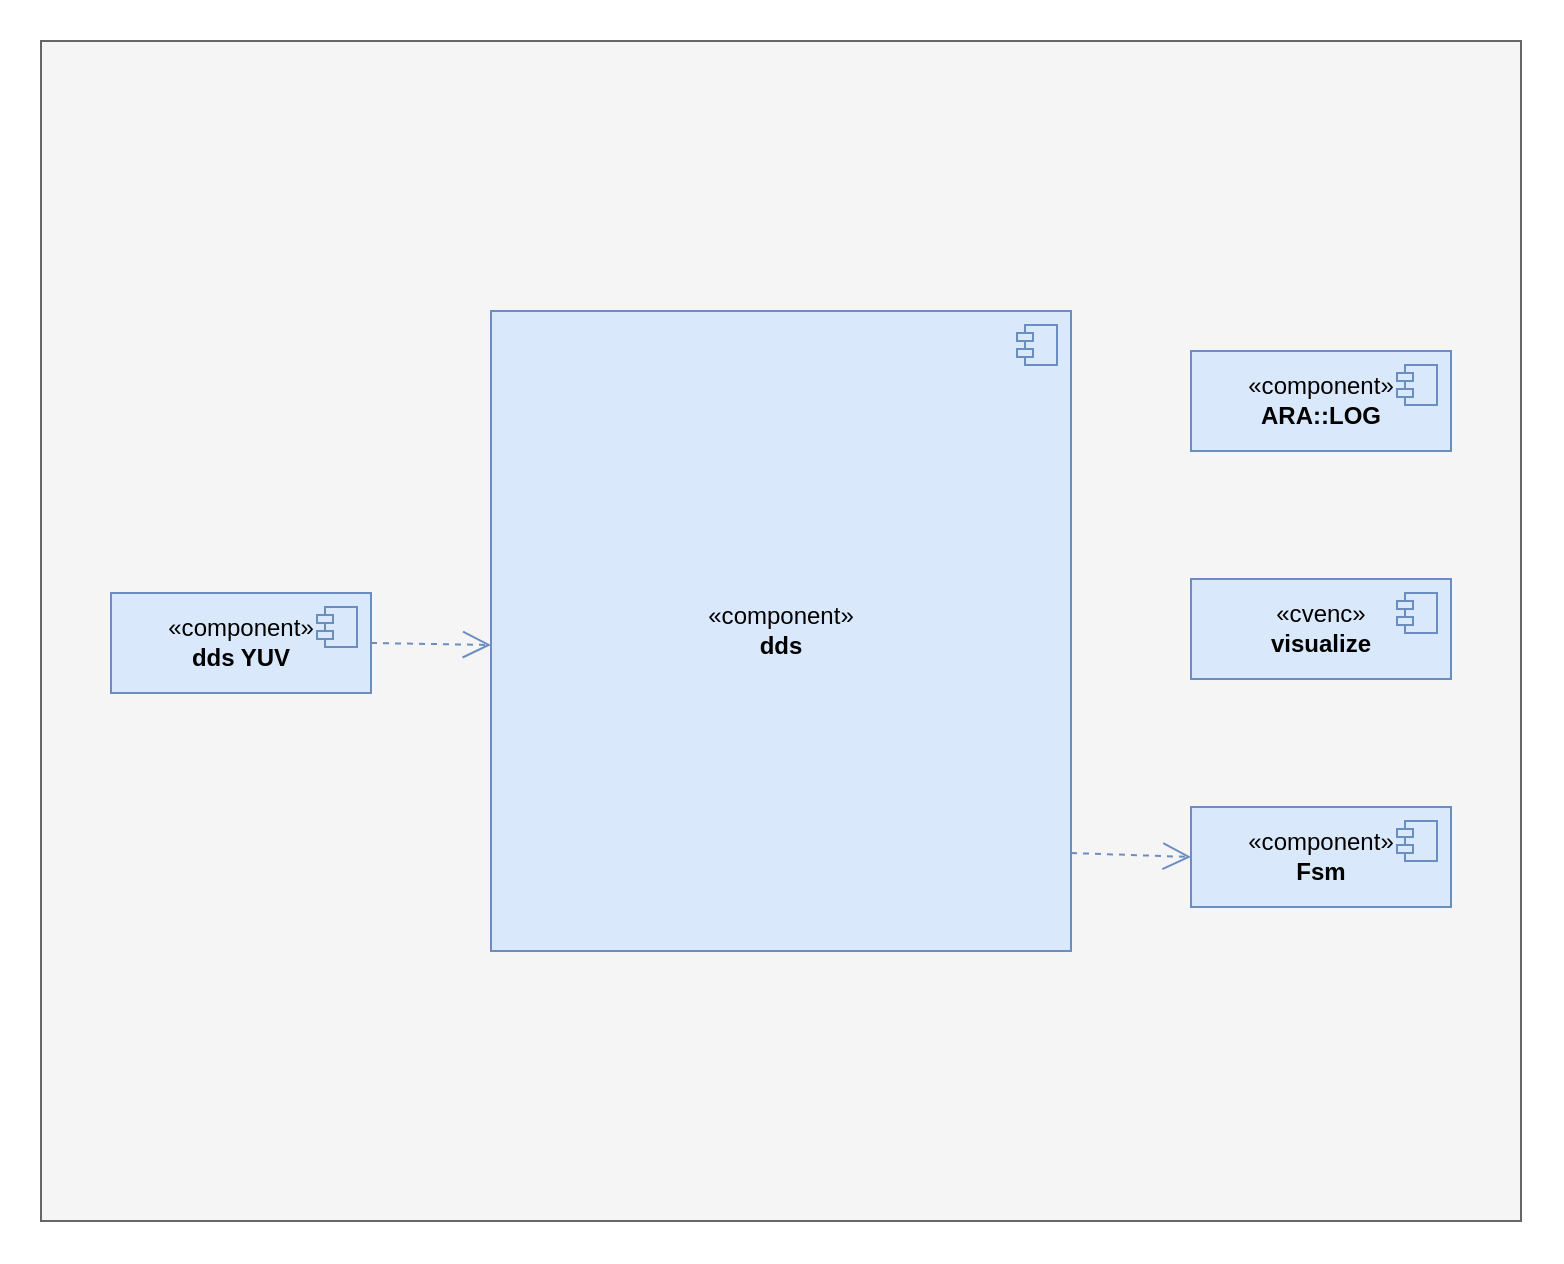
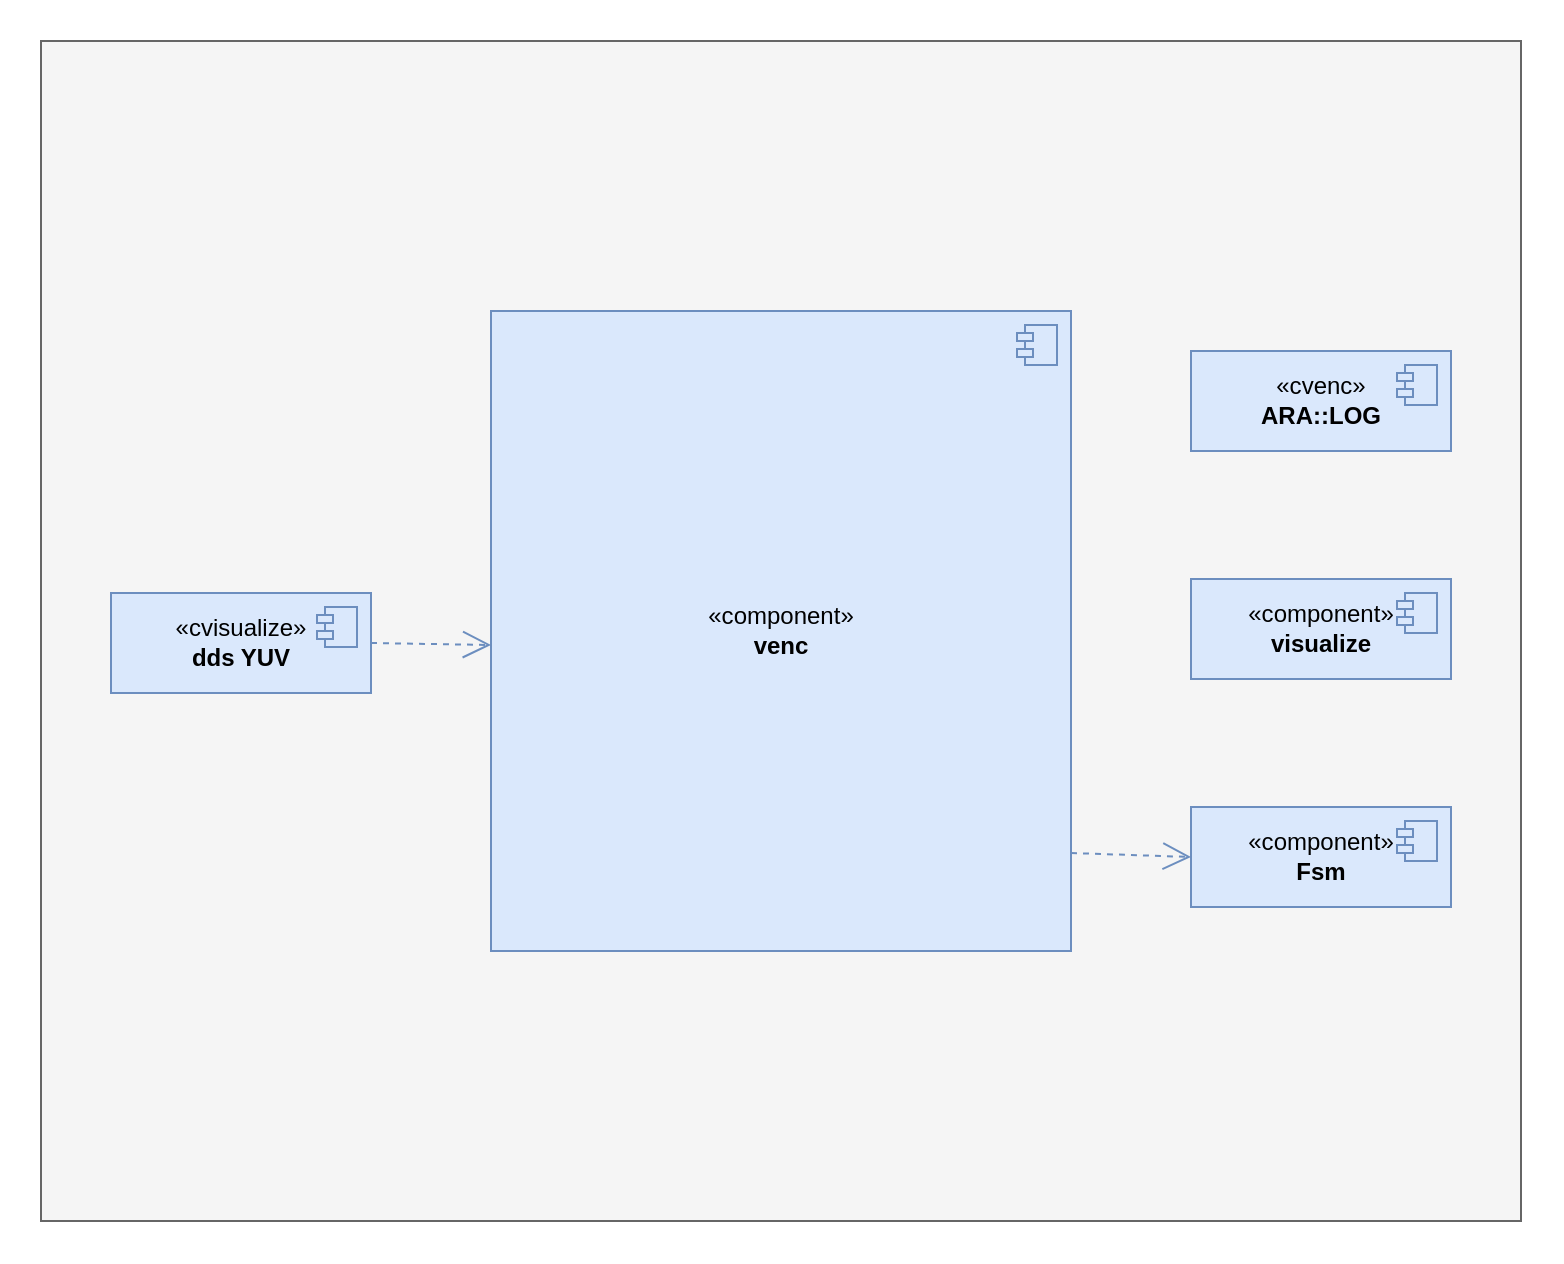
node "«component» ARA::LOG": label "«component» ARA::LOG" -> "«cvenc» ARA::LOG"
node "«cvenc» visualize": label "«cvenc» visualize" -> "«component» visualize"
node "«component» dds": label "«component» dds" -> "«component» venc"
node "«component» dds YUV": label "«component» dds YUV" -> "«cvisualize» dds YUV"
